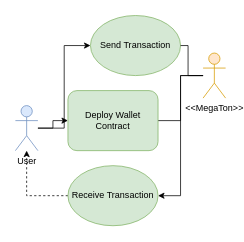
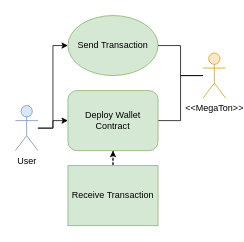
node "Send Transaction": moved (135, 45) -> (113, 45)
edge "<<MegaTon>>" -> "Receive Transaction": removed
edge "Receive Transaction" -> "User": now "Receive Transaction" -> "Deploy Wallet Contract"
node "Receive Transaction": shape ellipse -> rectangle
